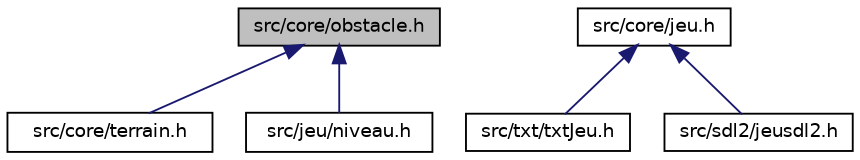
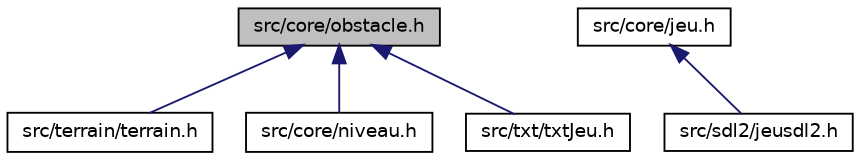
edge "src/txt/txtJeu.h" -> "src/core/jeu.h": now "src/txt/txtJeu.h" -> "src/core/obstacle.h"
node "src/core/terrain.h": label "src/core/terrain.h" -> "src/terrain/terrain.h"
node "src/jeu/niveau.h": label "src/jeu/niveau.h" -> "src/core/niveau.h"
